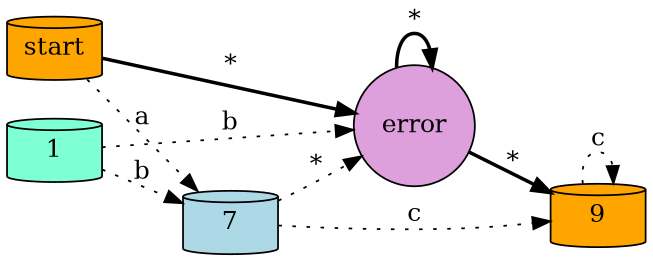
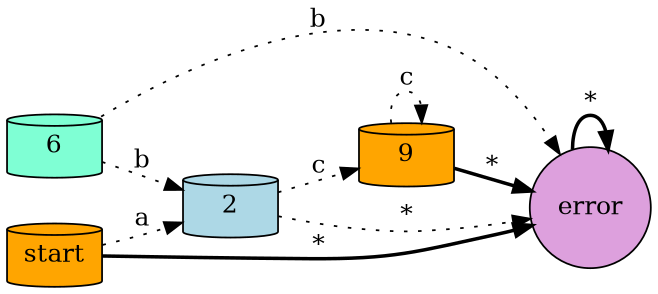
node "1": label "1" -> "6"
edge "error" -> "9": reversed
node "7": label "7" -> "2"
